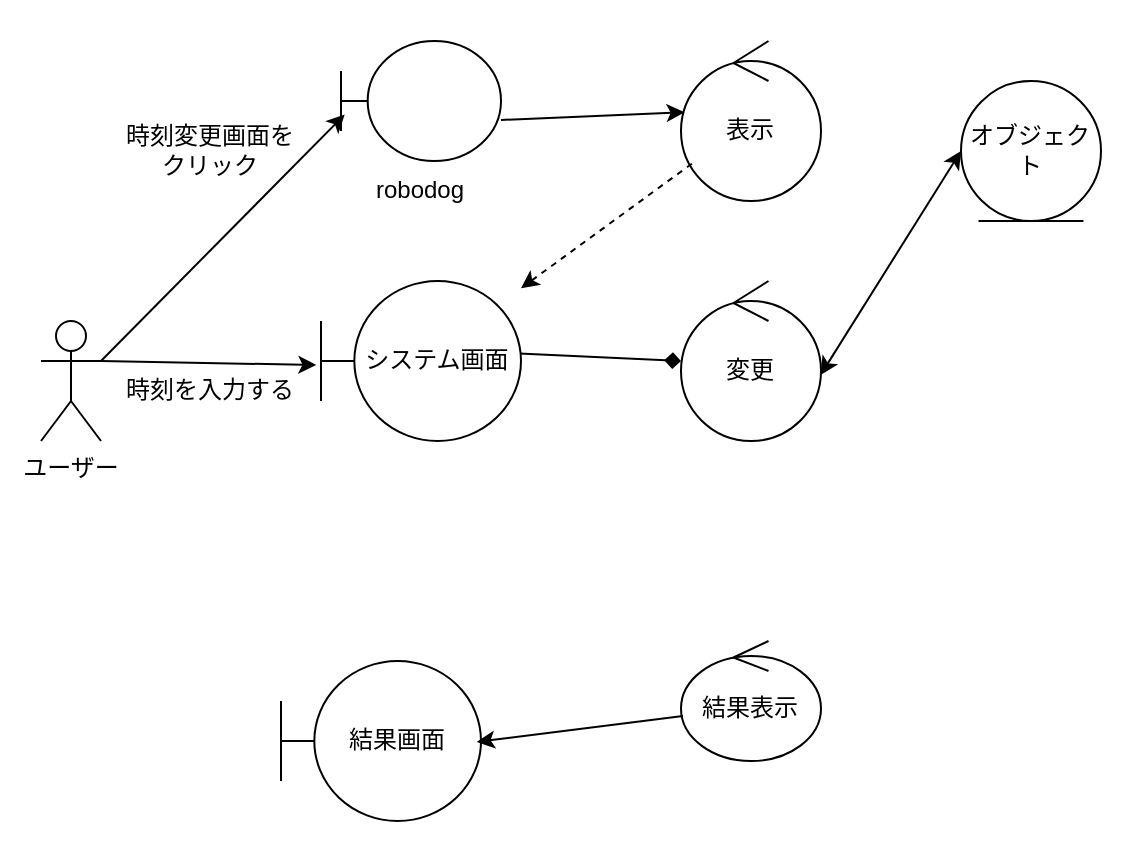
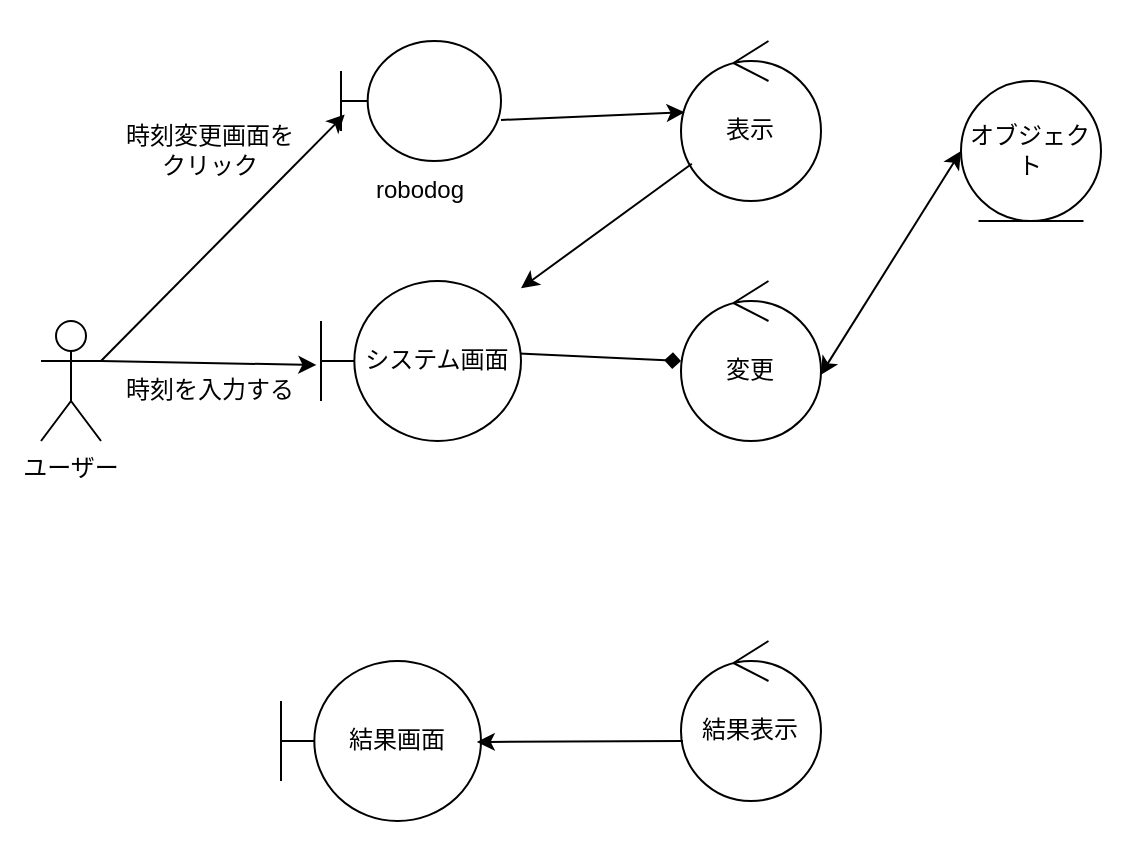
edge "表示" -> "システム画面": style dashed -> solid
node "結果表示": size 140x120 -> 140x160
